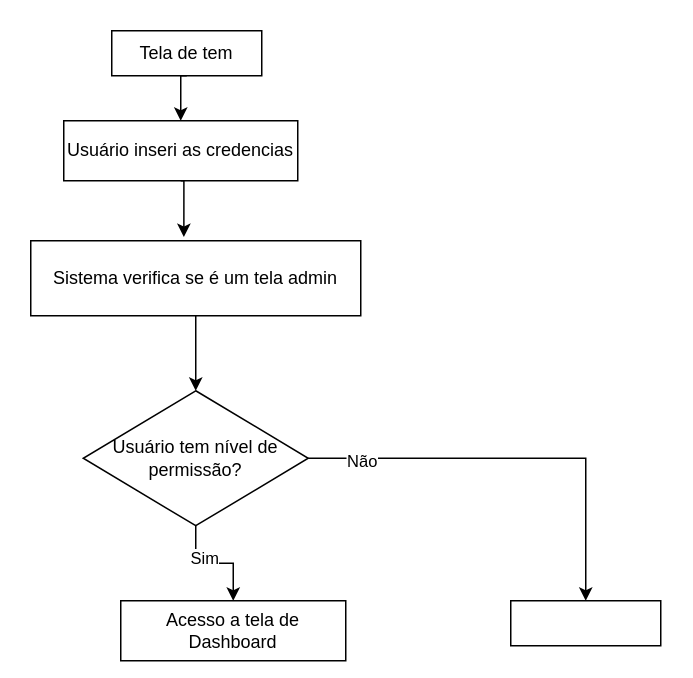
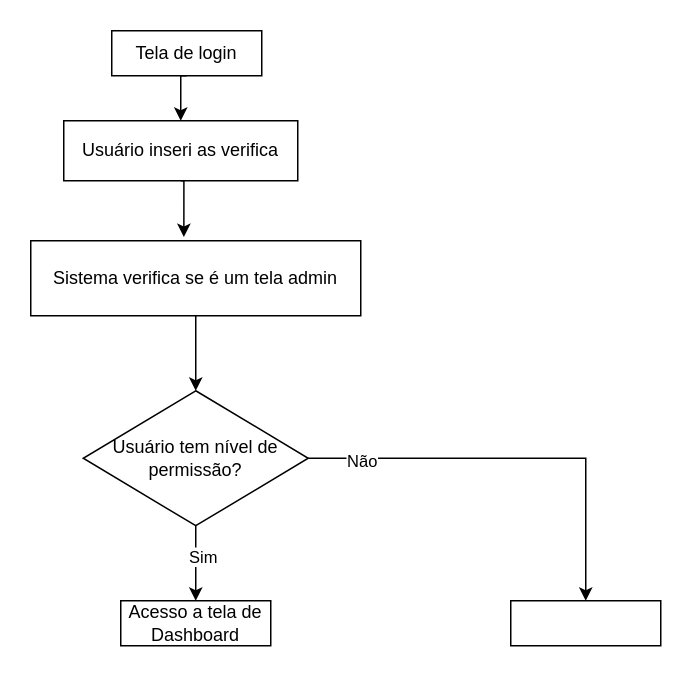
node "Tela de tem": label "Tela de tem" -> "Tela de login"
node "Usuário inseri as credencias": label "Usuário inseri as credencias" -> "Usuário inseri as verifica"
node "Acesso a tela de Dashboard": size 225x60 -> 150x45
